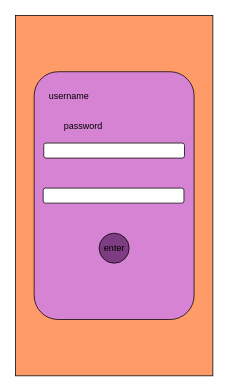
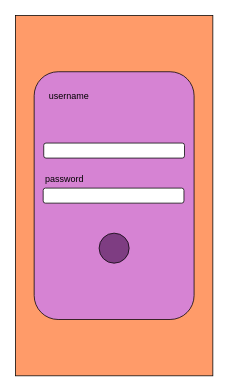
node "password": moved (106, 126) -> (87, 179)
node "enter": removed
